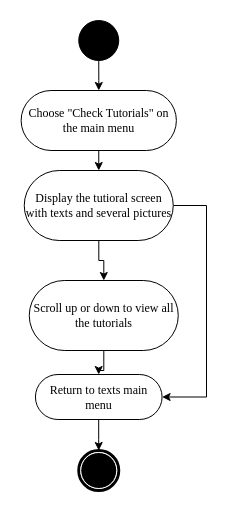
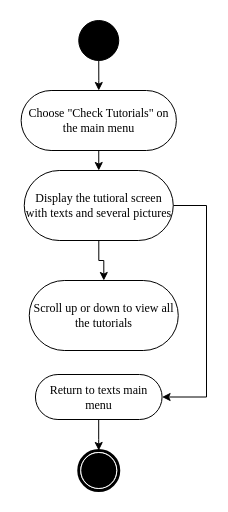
edge "Scroll up or down to view all the tutorials" -> "Return to texts main menu": removed
